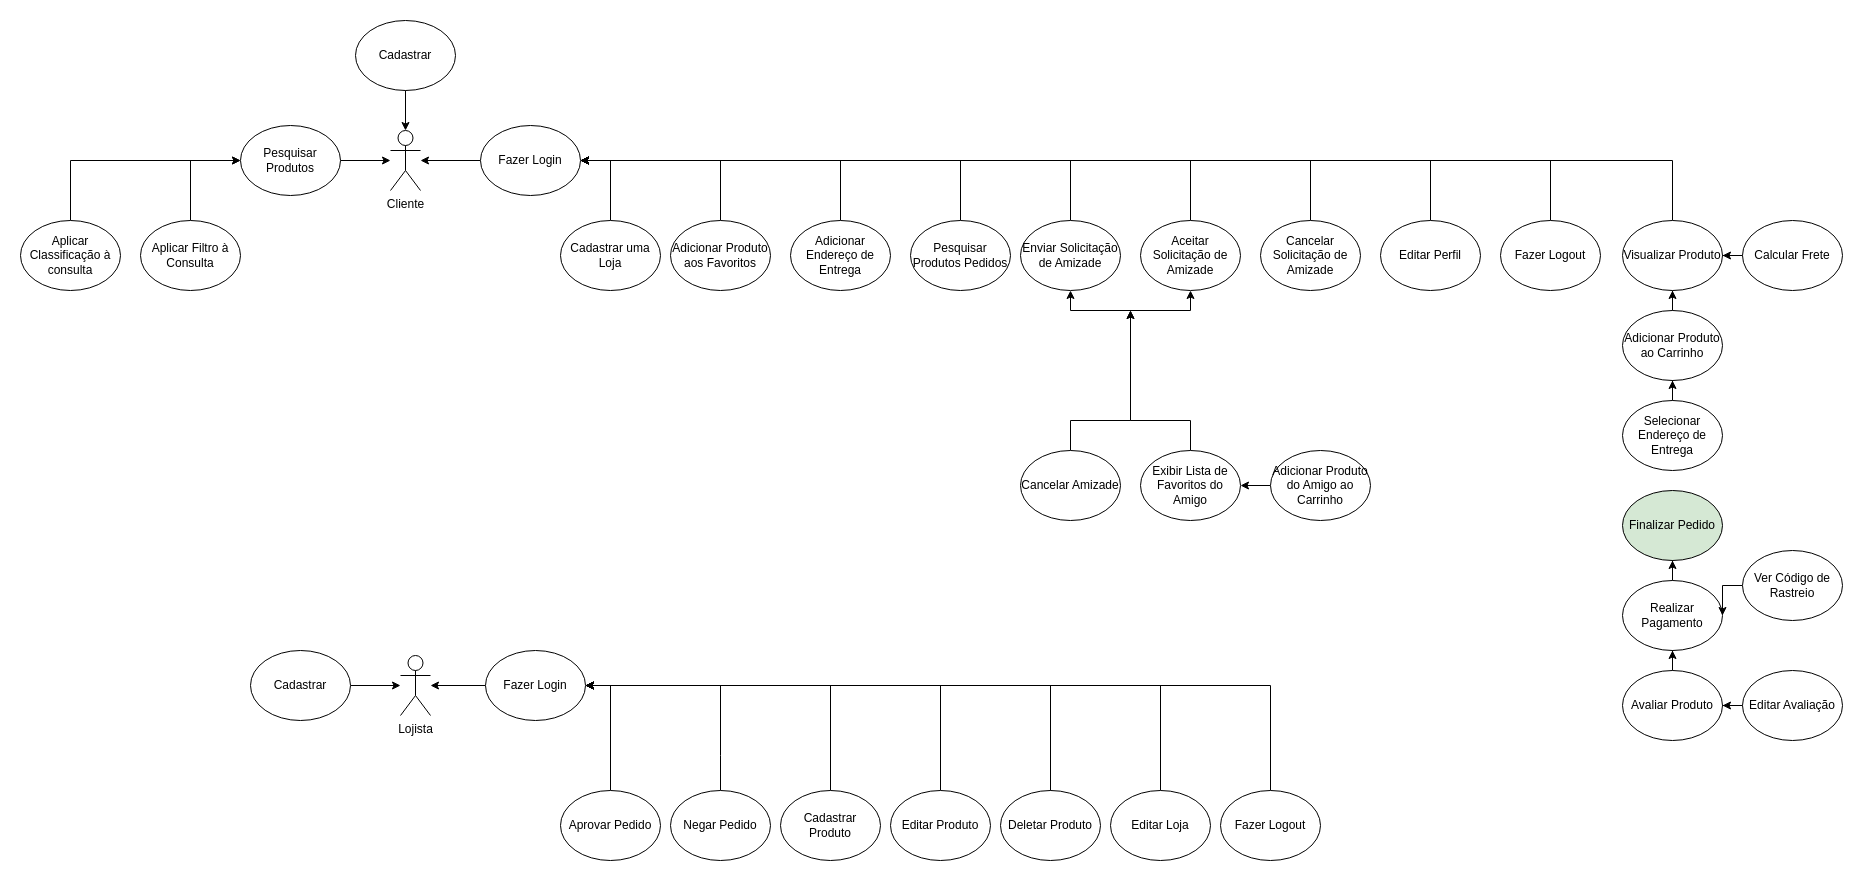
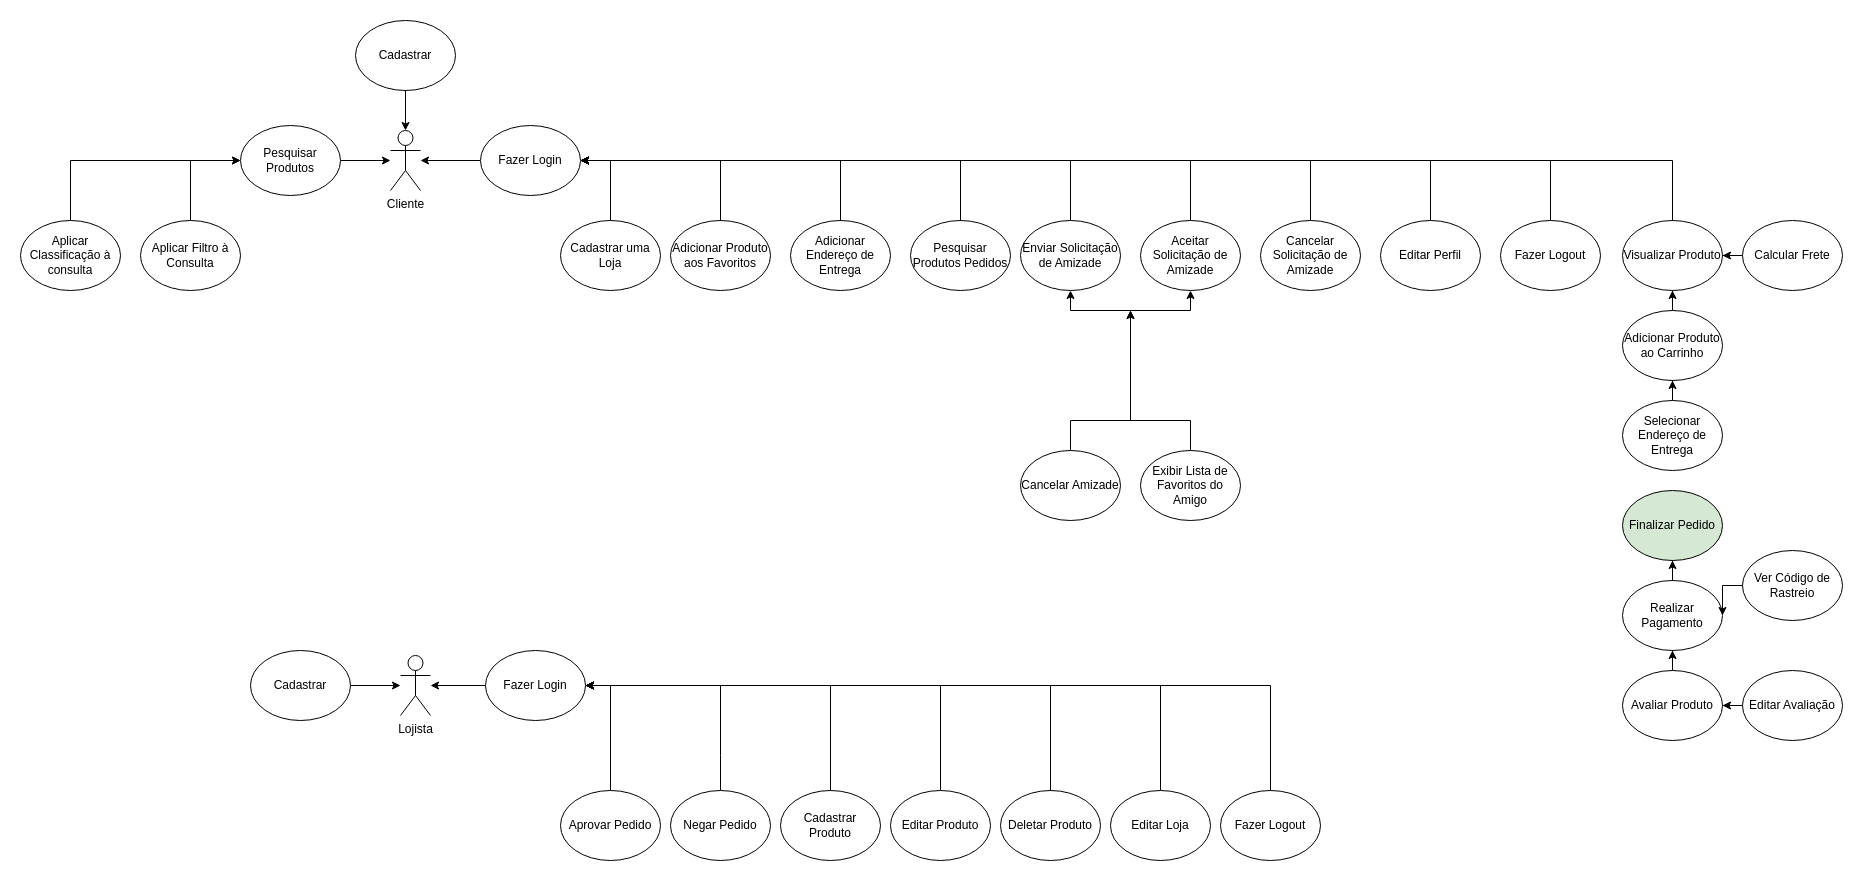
edge "Adicionar Produto do Amigo ao Carrinho" -> "Exibir Lista de Favoritos do Amigo": removed
node "Adicionar Produto do Amigo ao Carrinho": removed
